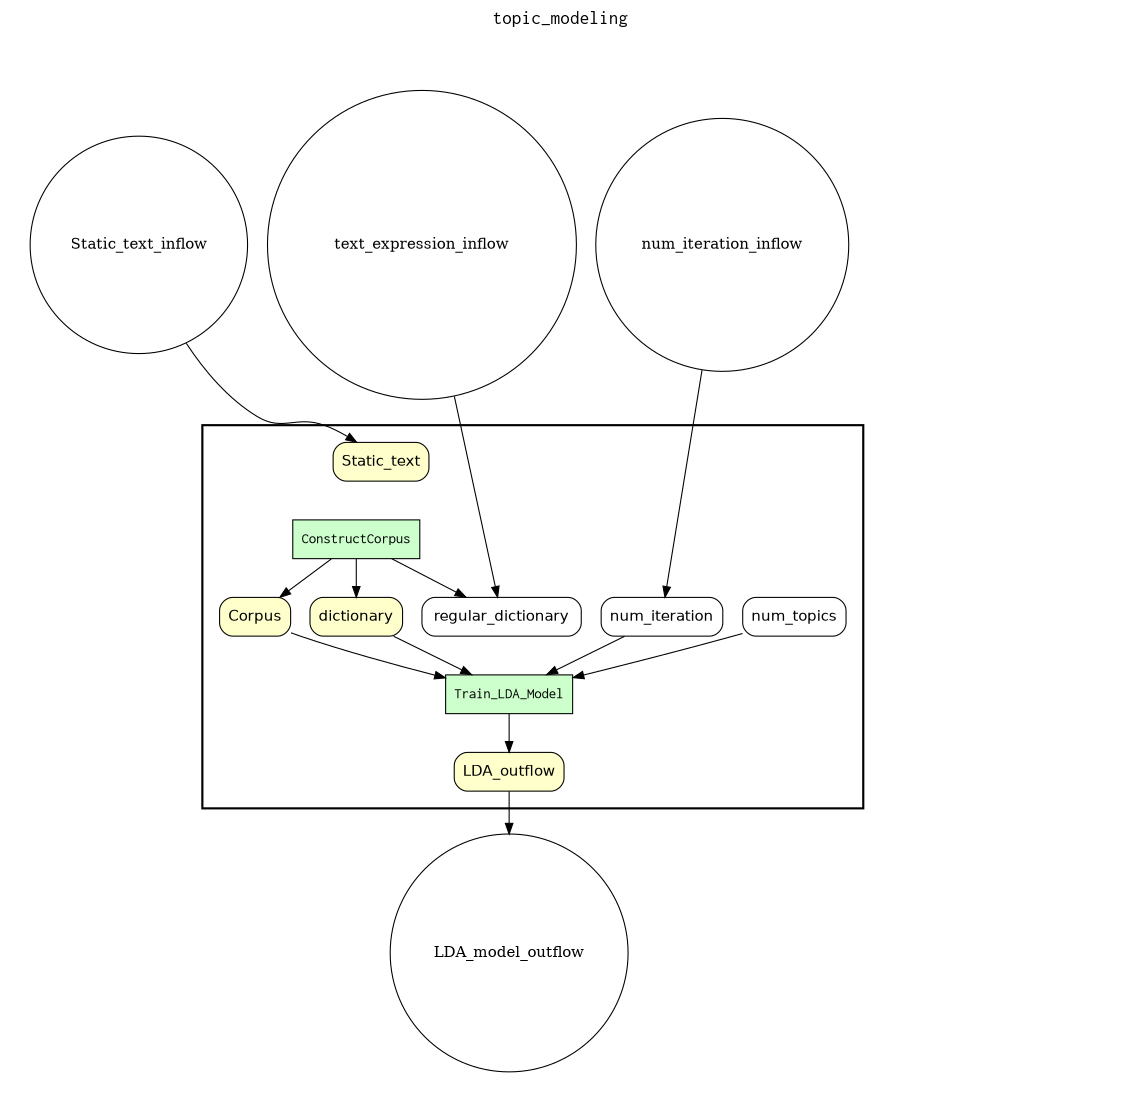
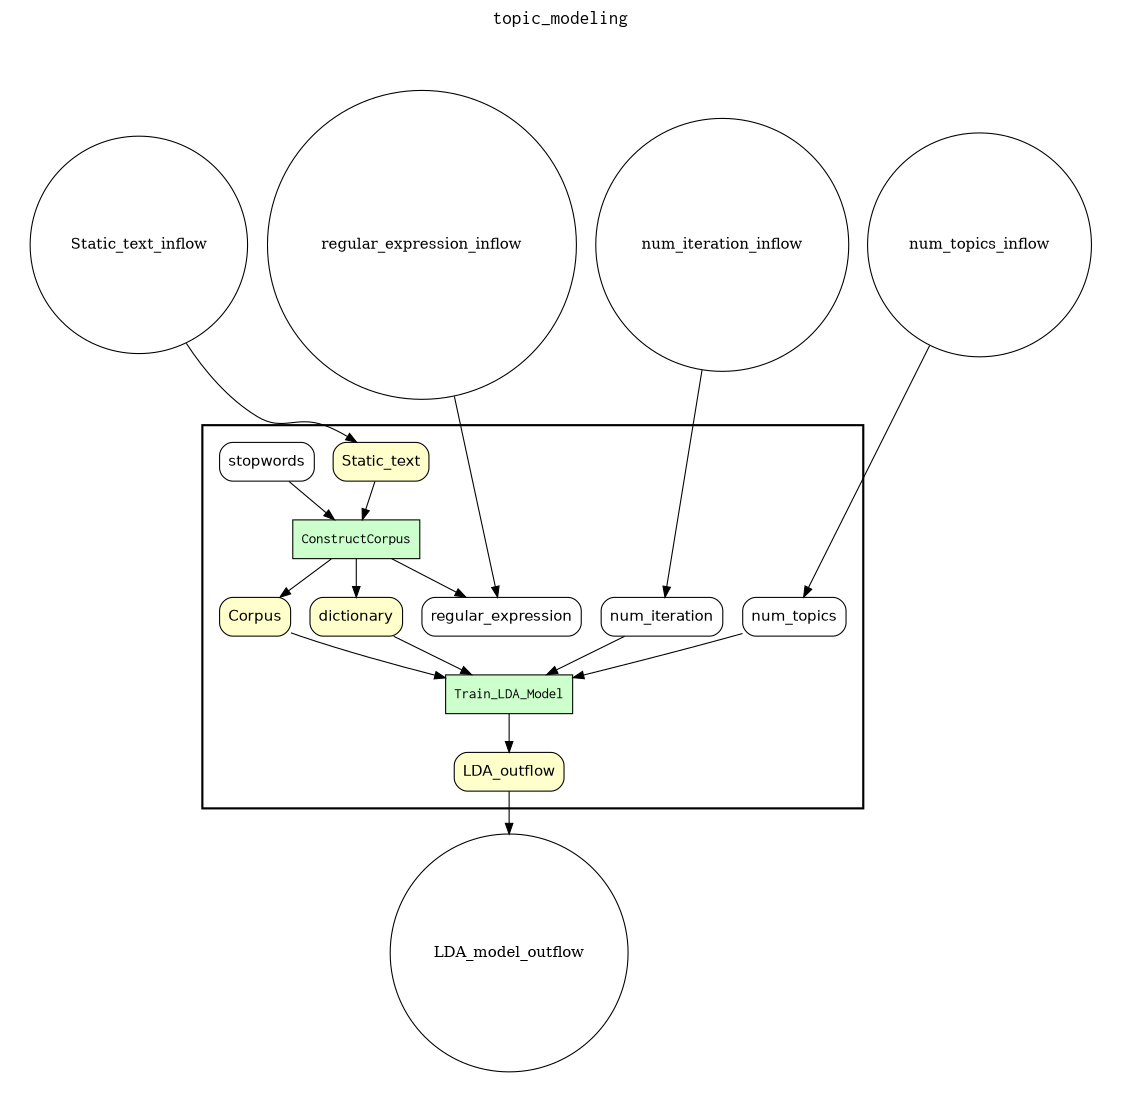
node "text_expression_inflow": label "text_expression_inflow" -> "regular_expression_inflow"
node "num_topics_inflow": added
node "stopwords": added
edge "Static_text" -> "ConstructCorpus": added
node "regular_dictionary": label "regular_dictionary" -> "regular_expression"
